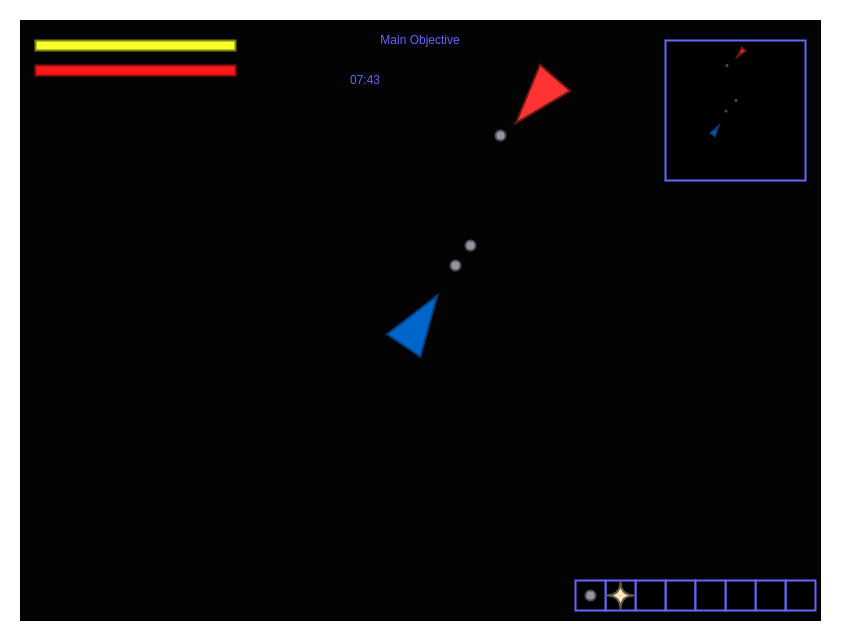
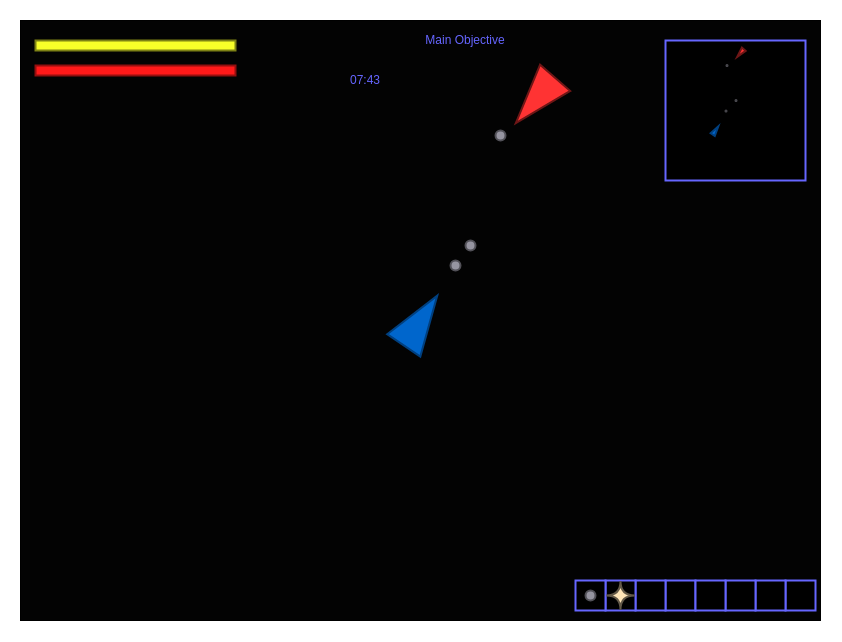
node "Main Objective": moved (421, 41) -> (466, 41)
